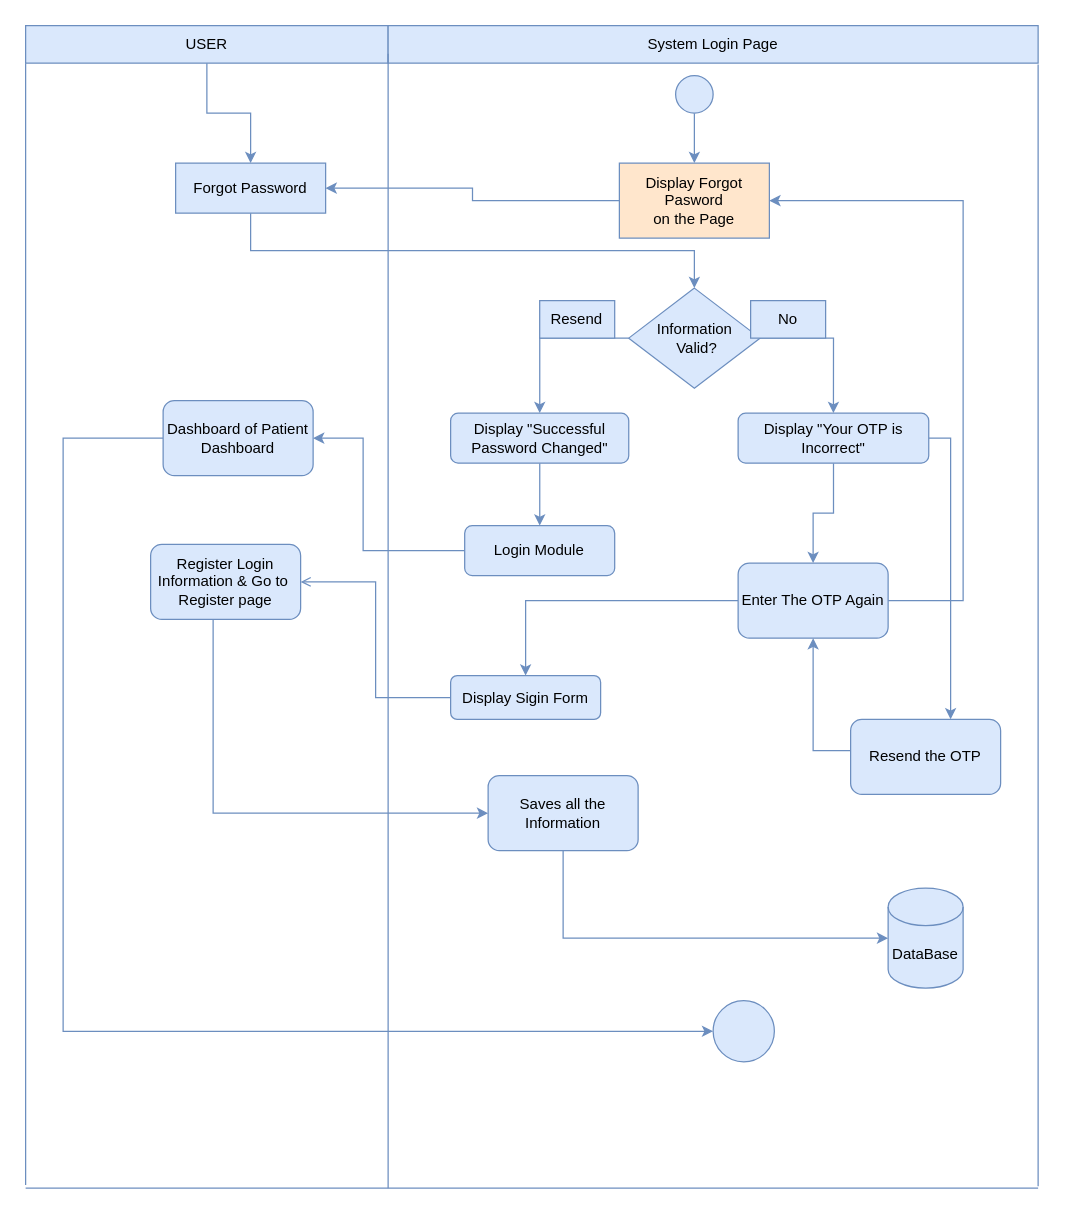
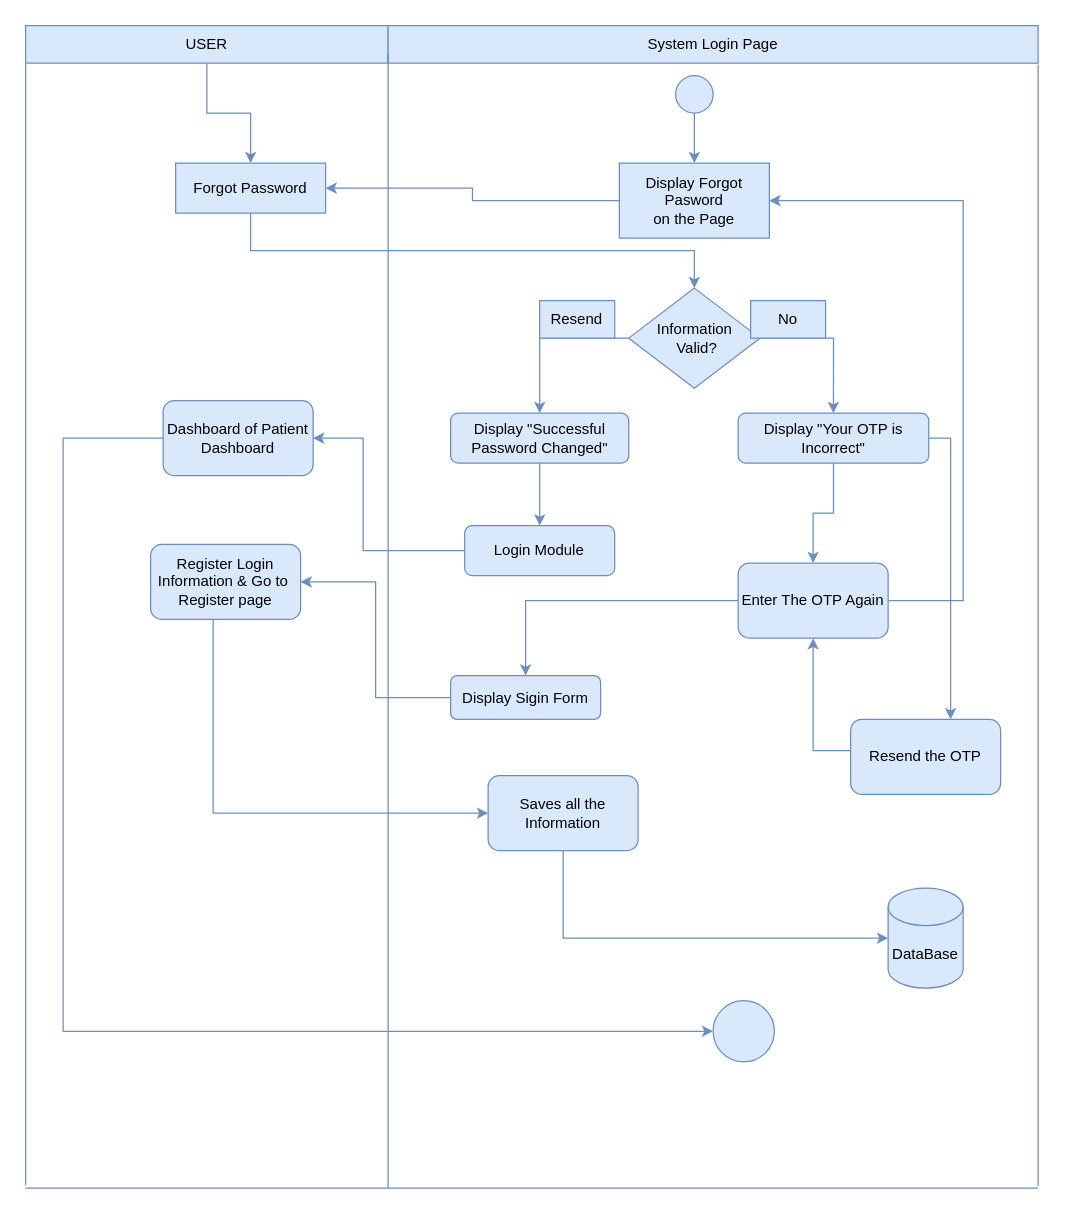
node "Display Forgot Pasword on the Page": fillcolor #ffe6cc -> #dae8fc
edge "Display Sigin Form" -> "Register Login Information & Go to Register page": arrowhead open -> classic
